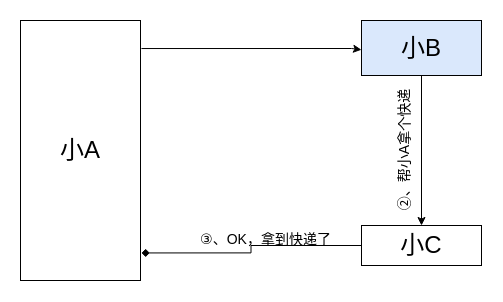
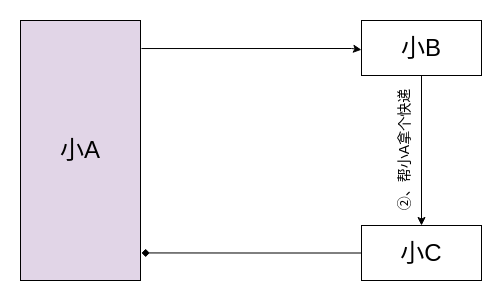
node "小B": fillcolor #dae8fc -> #ffffff
node "小A": fillcolor #ffffff -> #e1d5e7
node "③、OK，拿到快递了": removed
node "小C": size 120x40 -> 120x55
